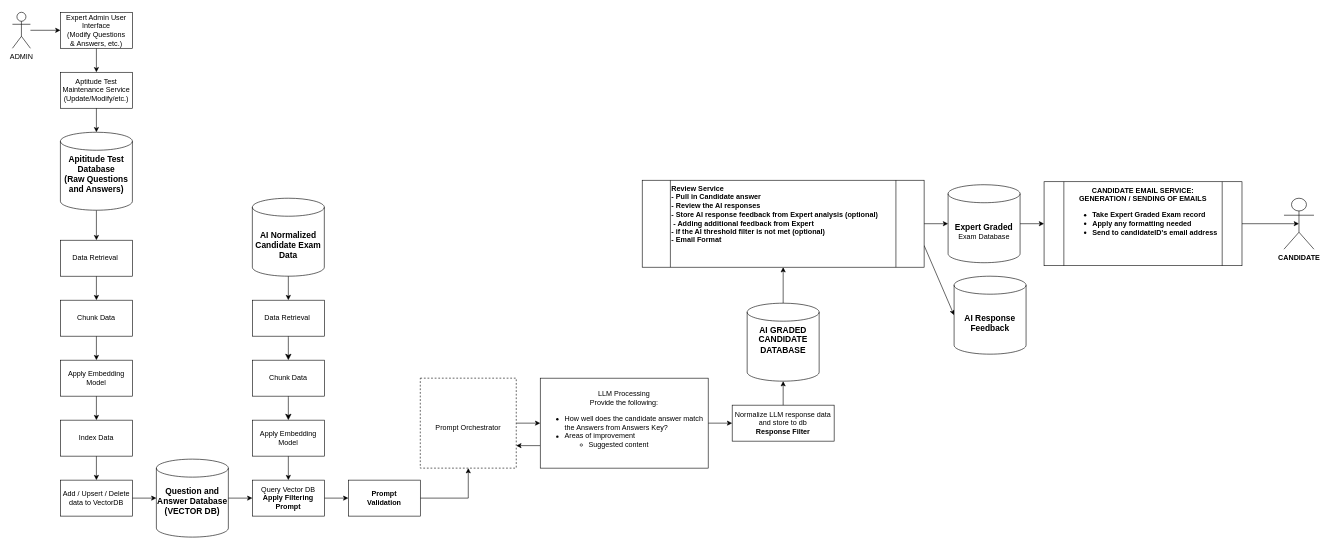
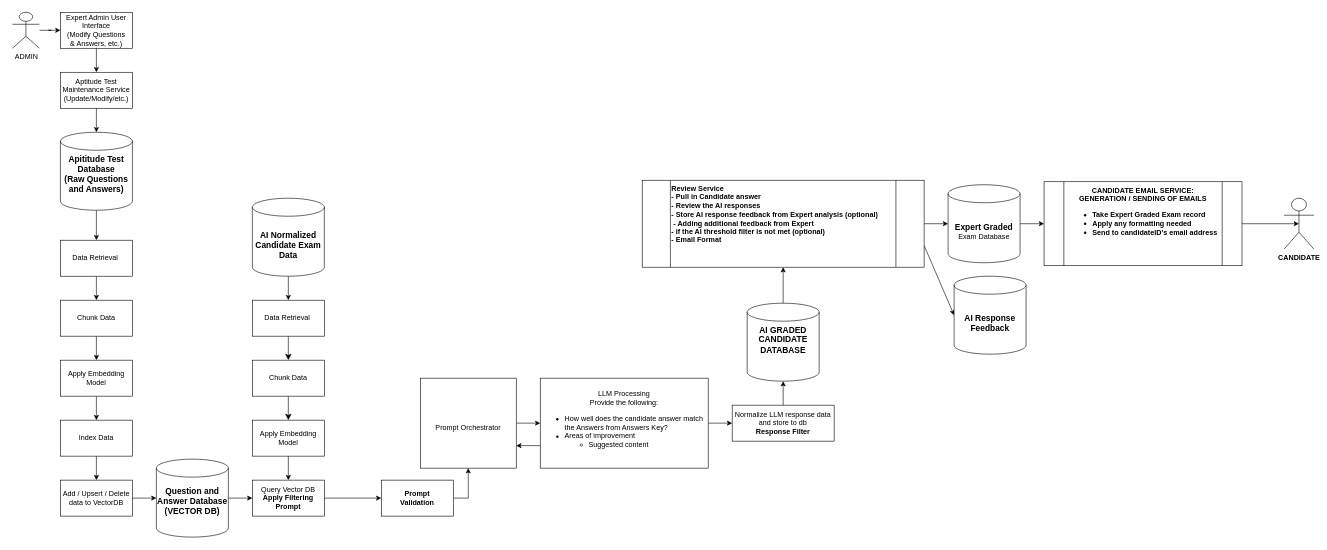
node "ADMIN": size 18x36 -> 27x36
node "Prompt Orchestrator": style dashed -> solid
node "Prompt Validation": moved (384, 498) -> (417, 498)
